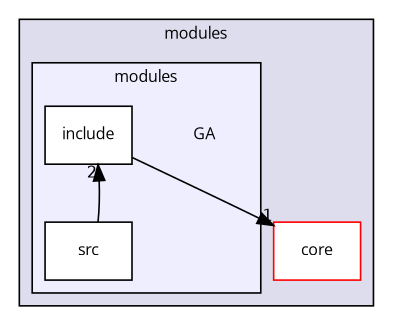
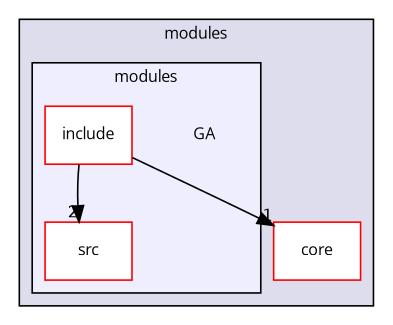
node "include": color black -> red
edge "src" -> "include": reversed
node "src": color black -> red
